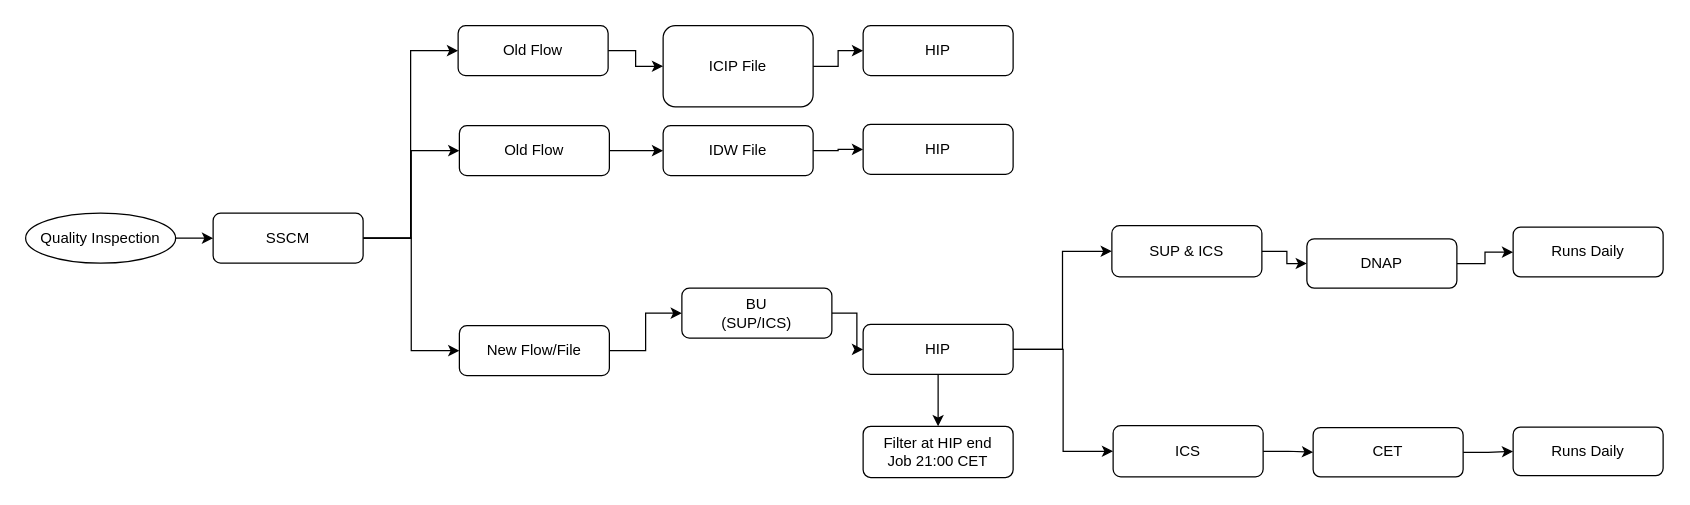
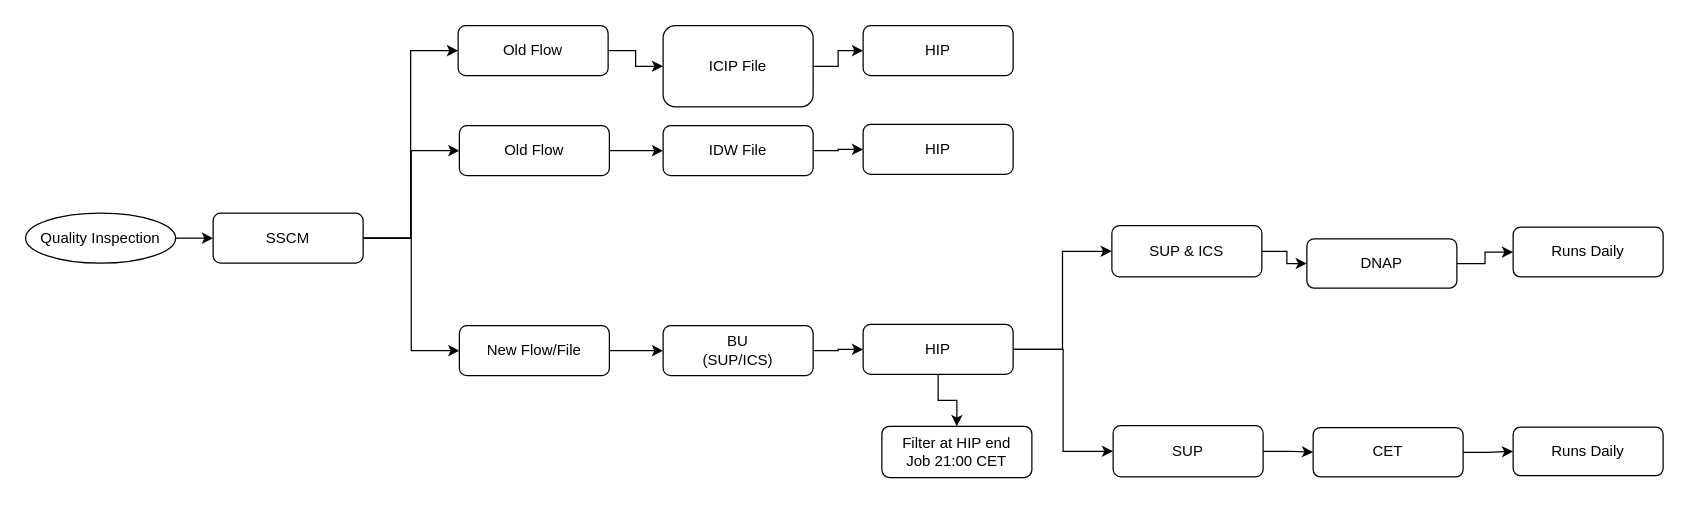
node "BU (SUP/ICS)": moved (757, 313) -> (738, 351)
node "Filter at HIP end Job 21:00 CET": moved (938, 452) -> (957, 452)
node "ICS": label "ICS" -> "SUP"
